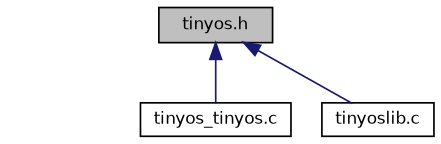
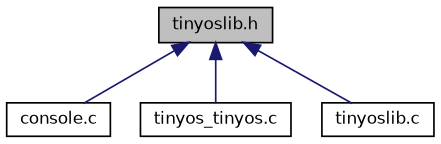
node "tinyos.h": label "tinyos.h" -> "tinyoslib.h"
node "console.c": added
